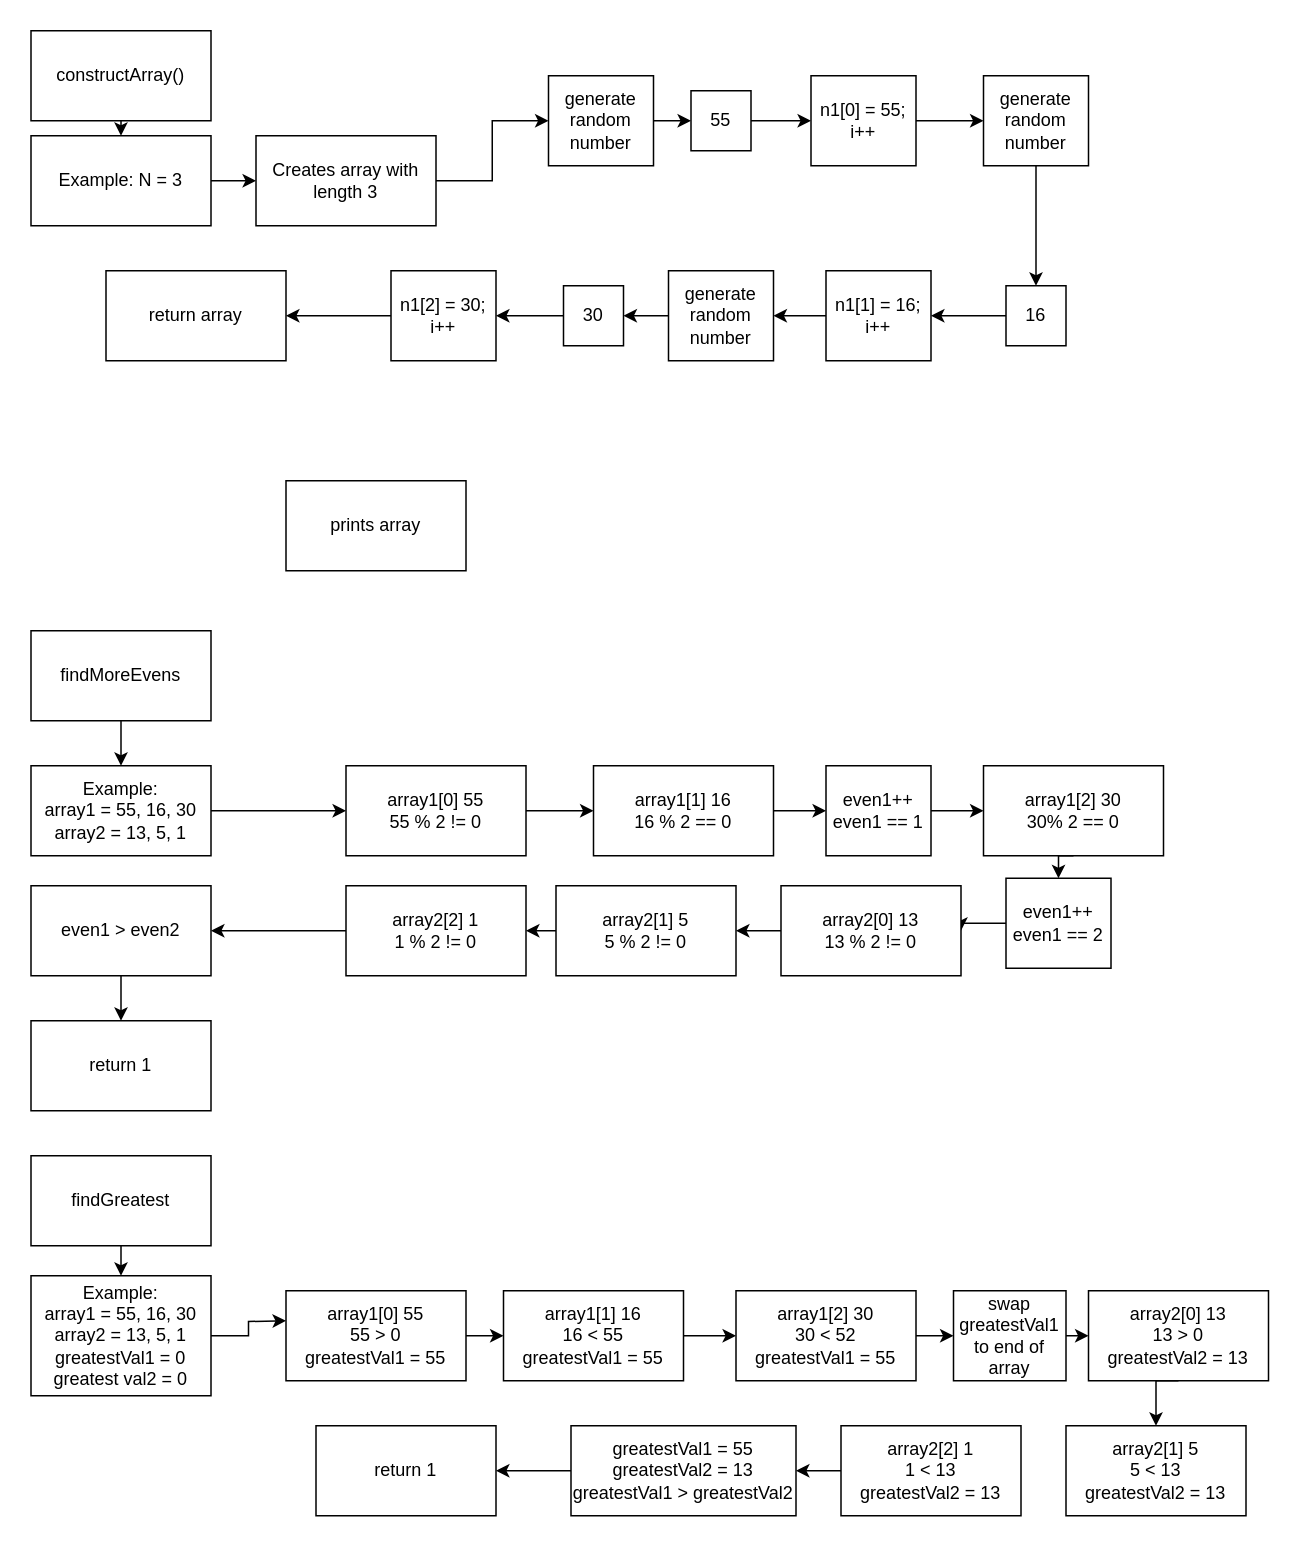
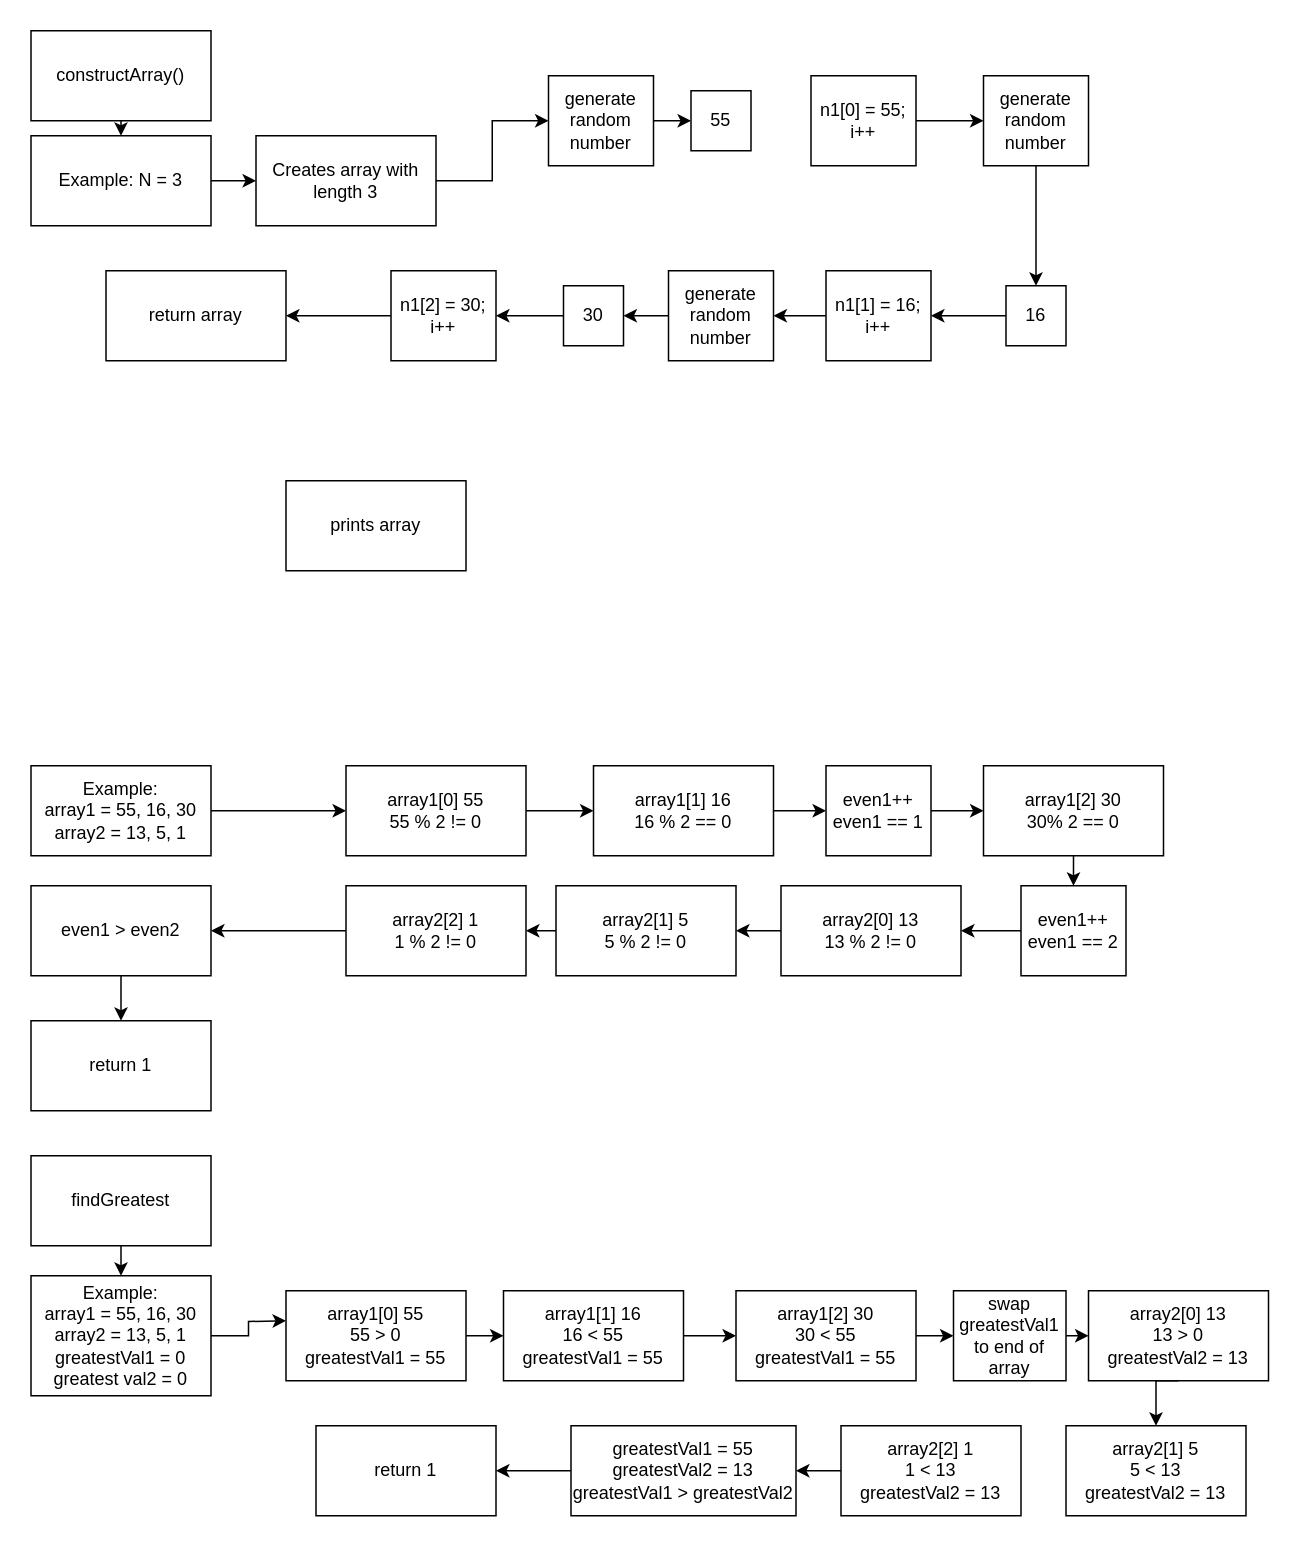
edge "55" -> "n1[0] = 55; i++": removed
node "findMoreEvens": removed
edge "findMoreEvens" -> "Example: array1 = 55, 16, 30 array2 = 13, 5, 1": removed
node "even1++ even1 == 2": moved (1058, 923) -> (1073, 931)
node "array1[2] 30 30 < 52 greatestVal1 = 55": label "array1[2] 30 30 < 52 greatestVal1 = 55" -> "array1[2] 30 30 < 55 greatestVal1 = 55"
